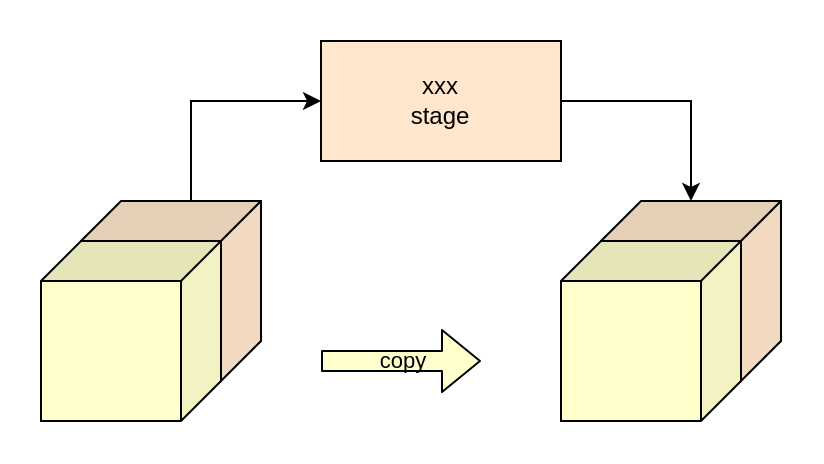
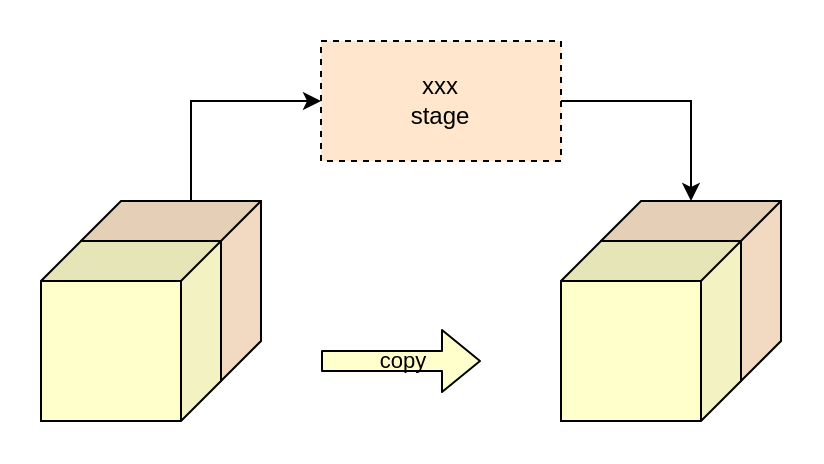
node "xxx stage": style solid -> dashed
